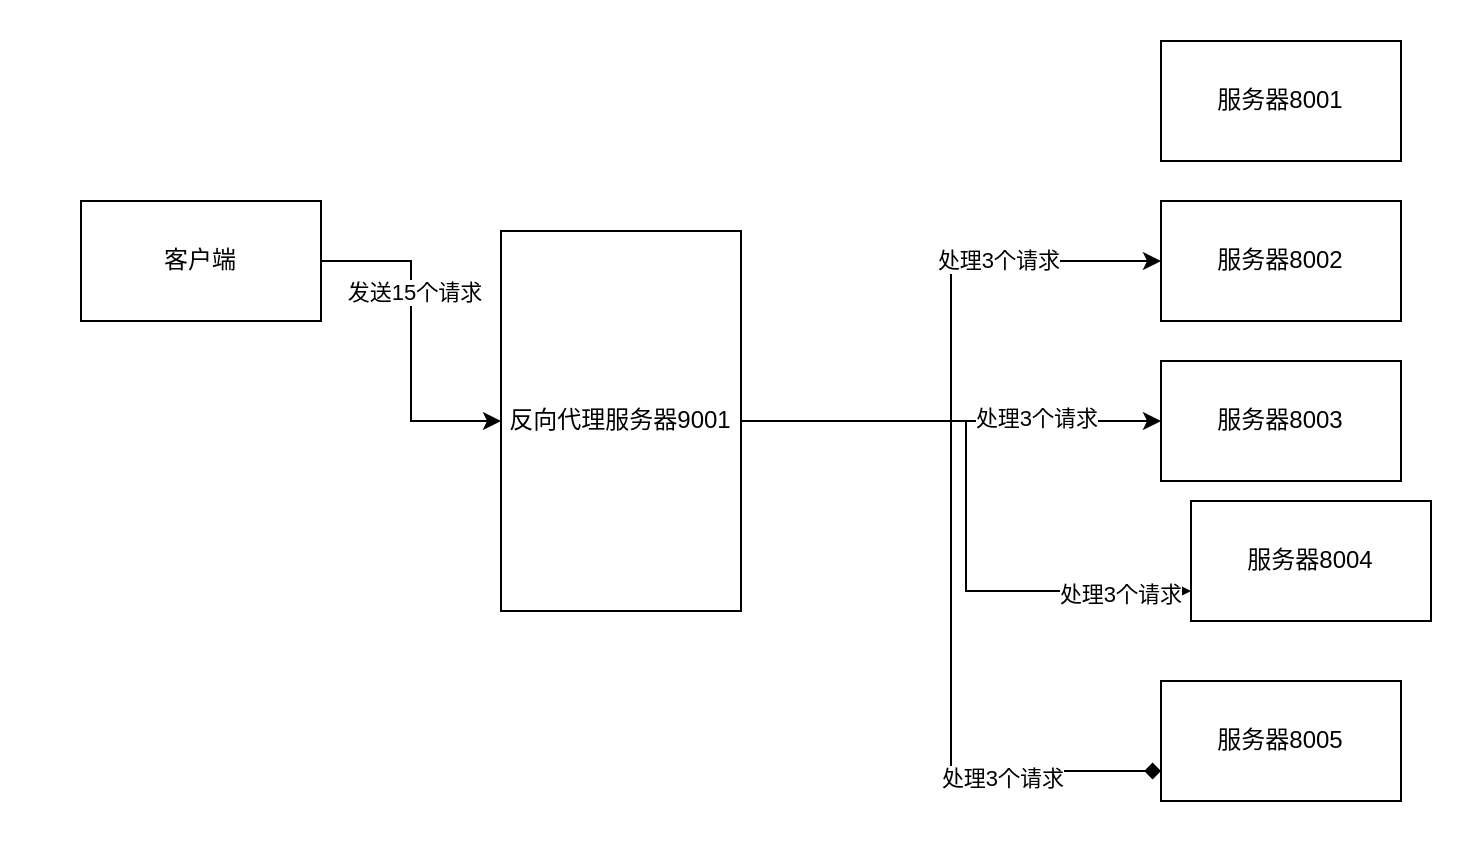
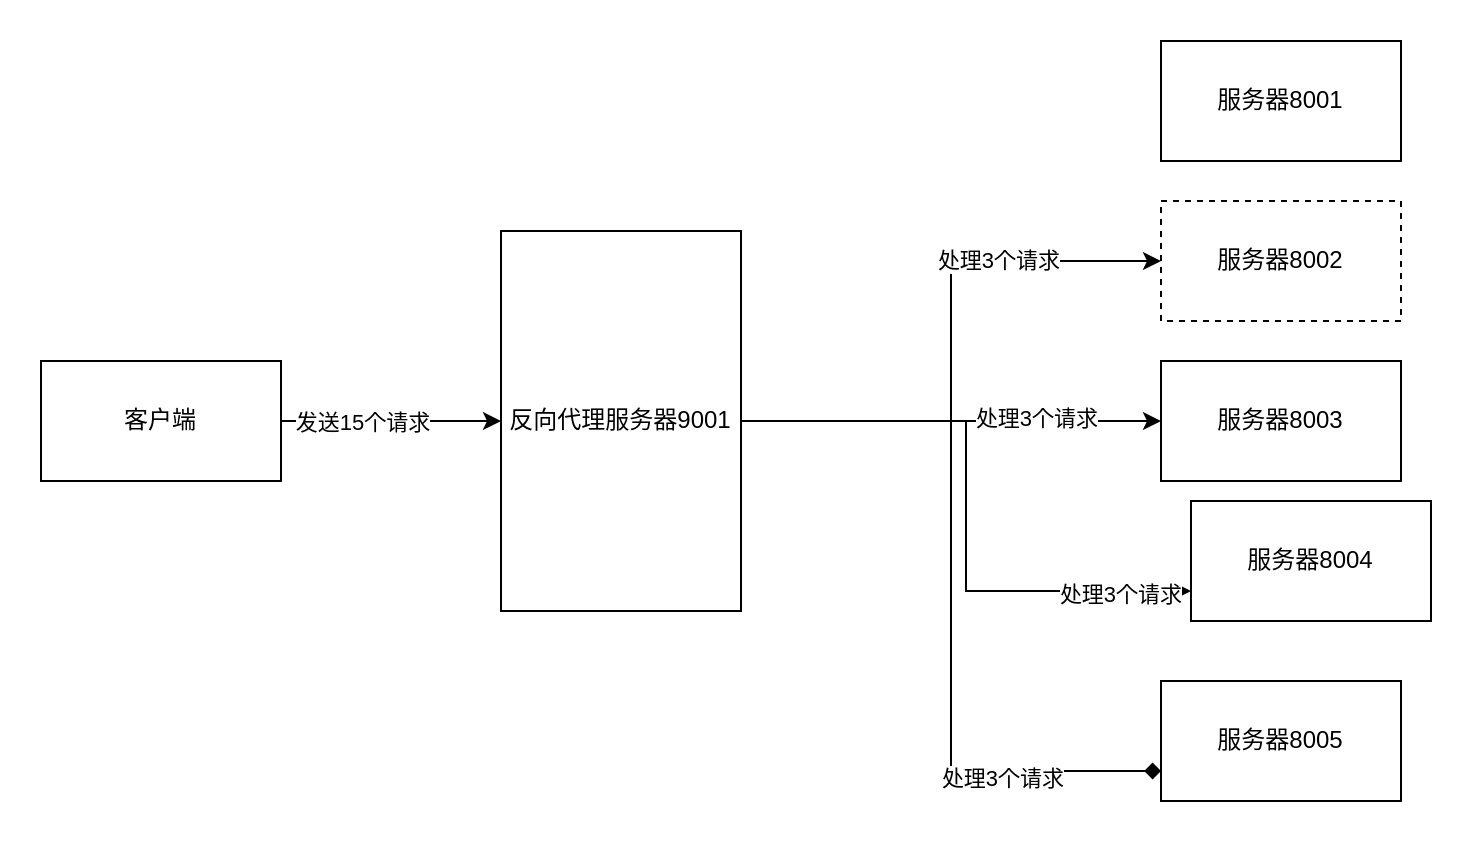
node "客户端": moved (201, 261) -> (161, 421)
node "服务器8002": style solid -> dashed
